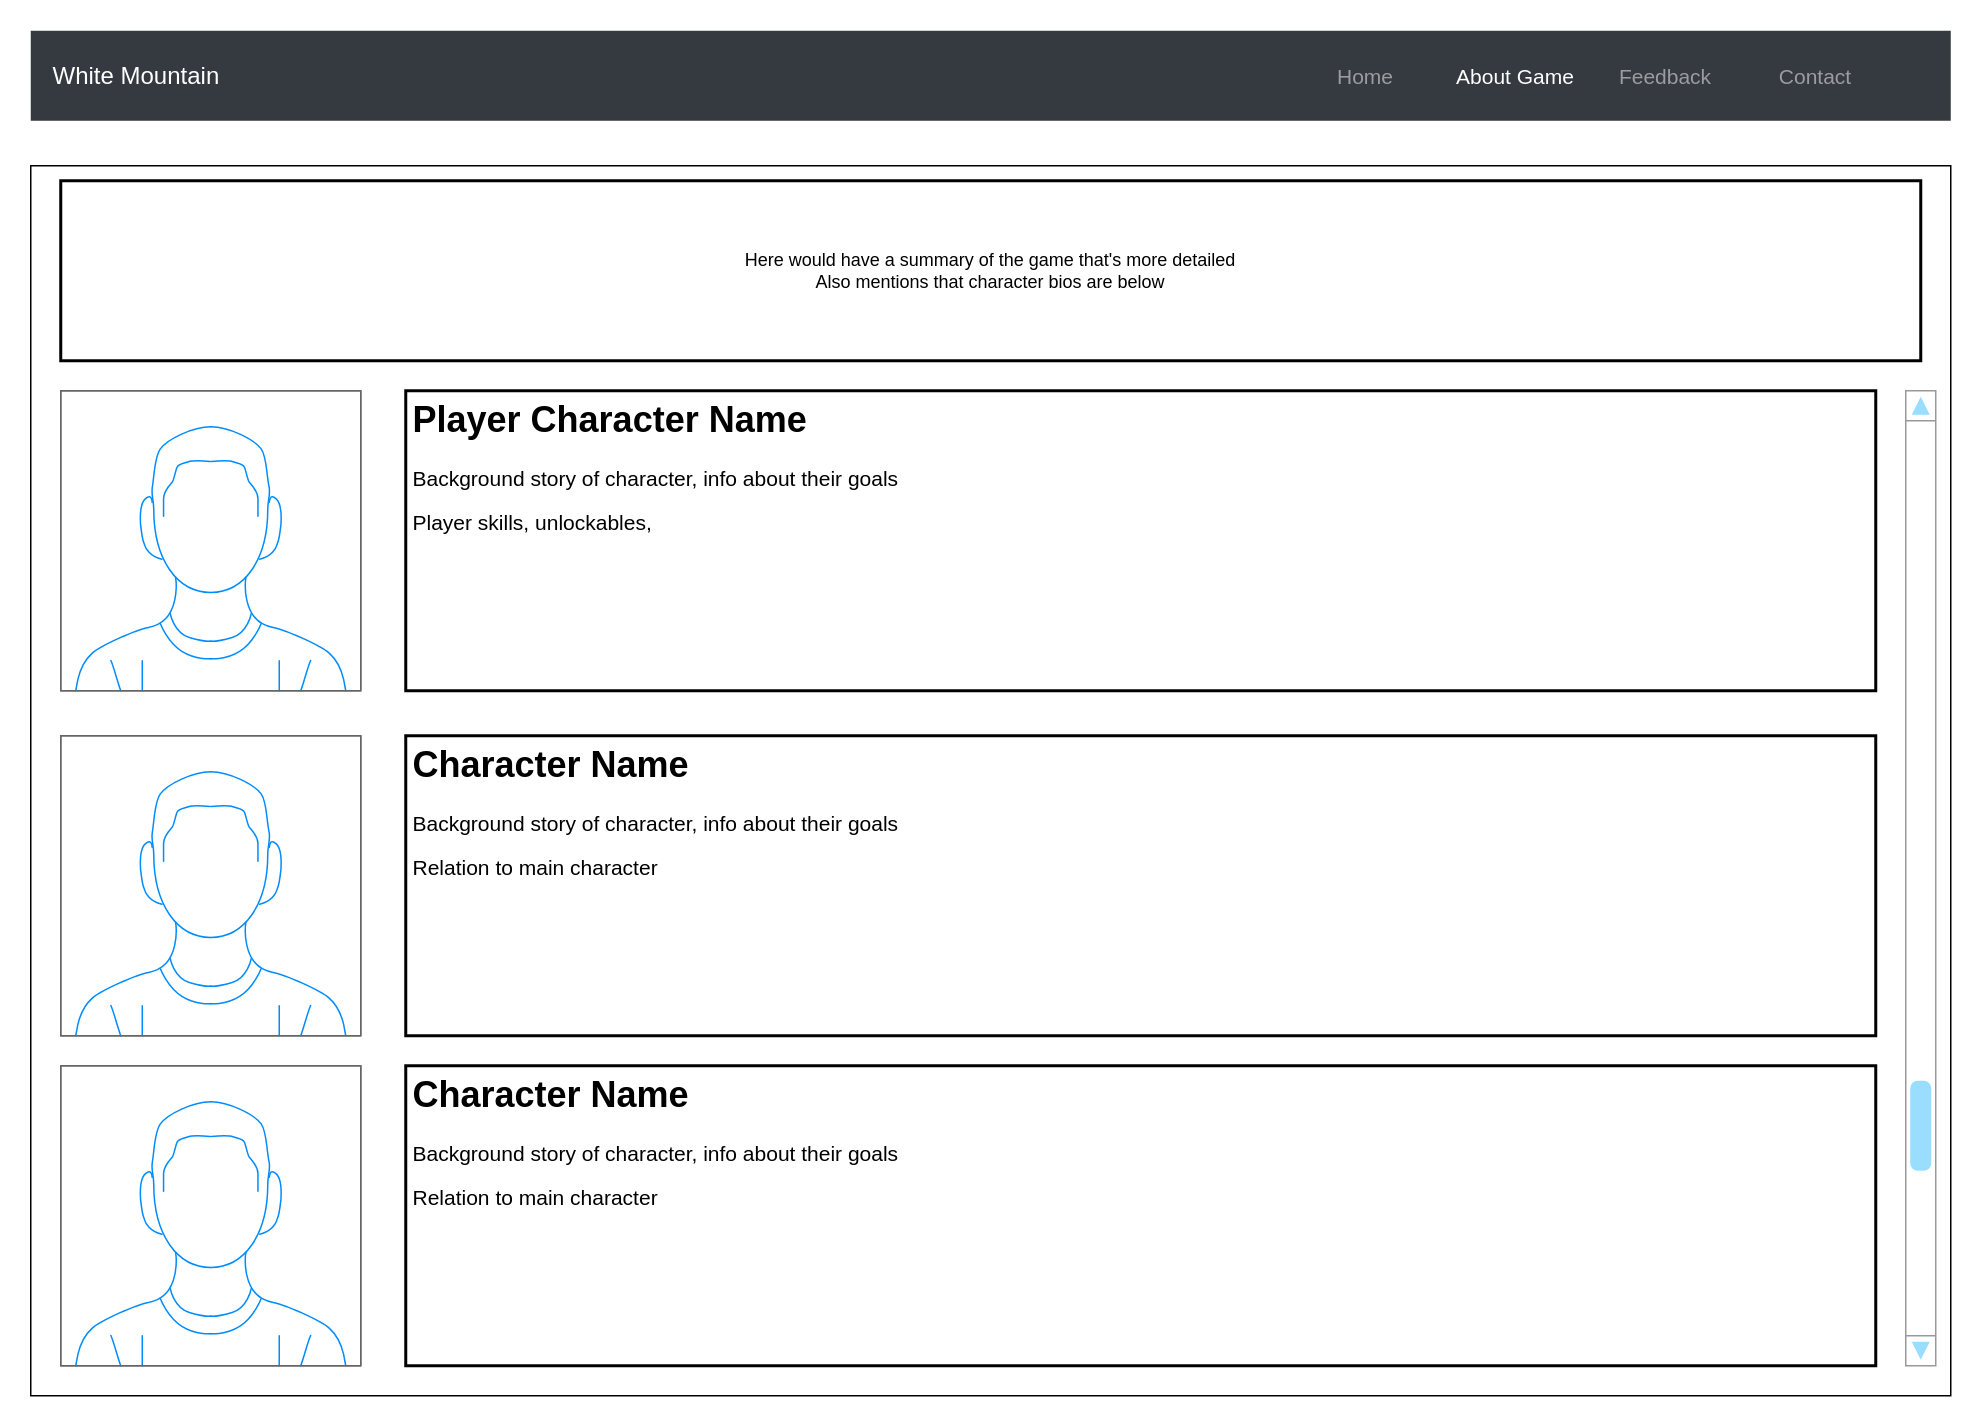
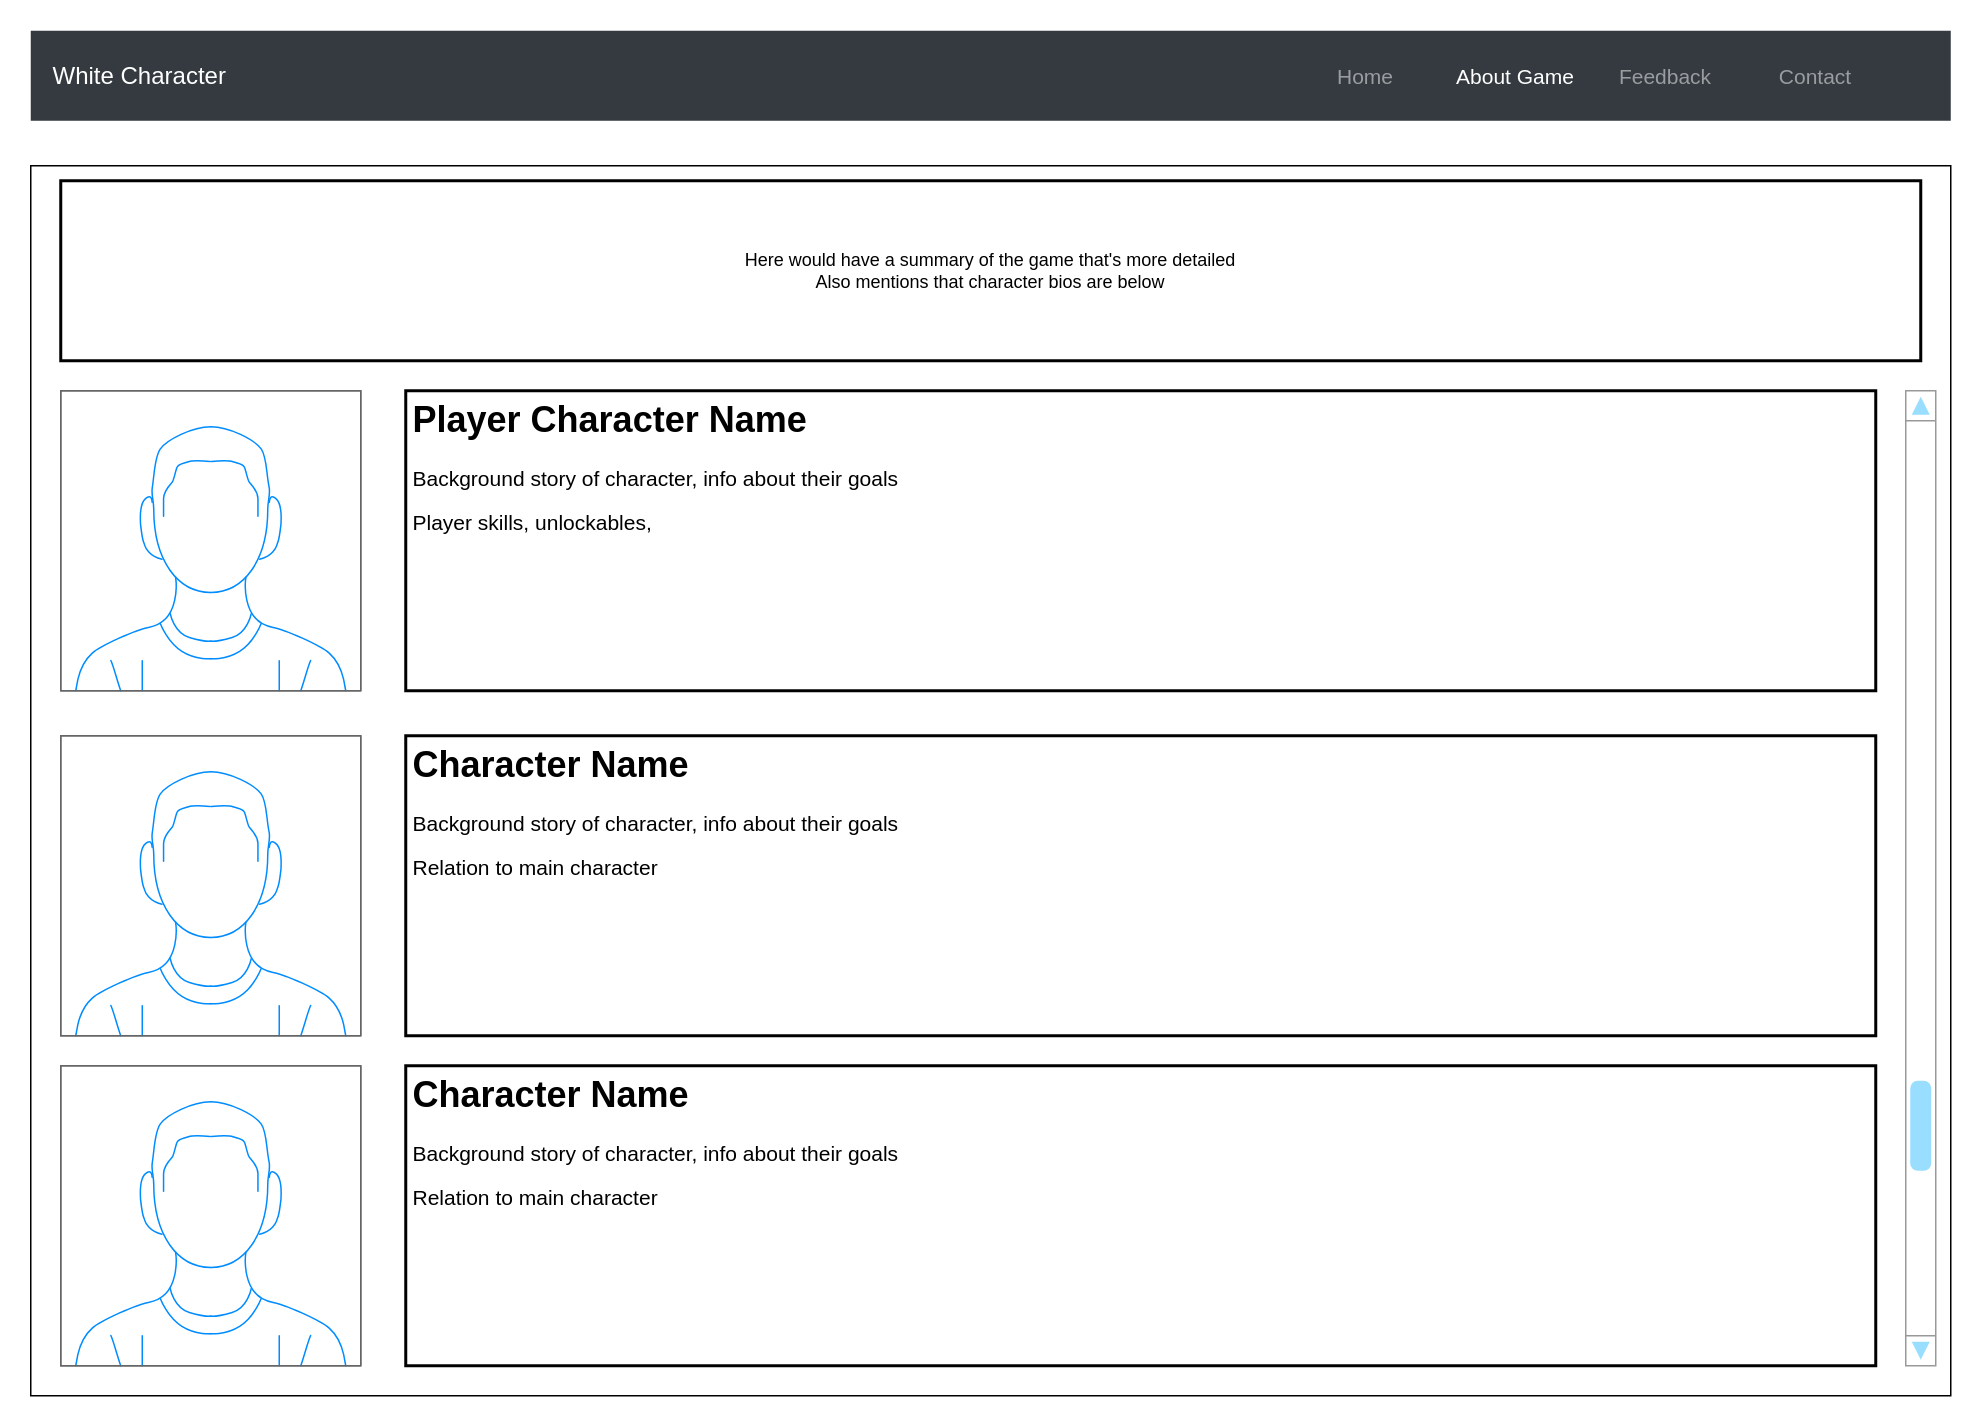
node "White Mountain": label "White Mountain" -> "White Character"
